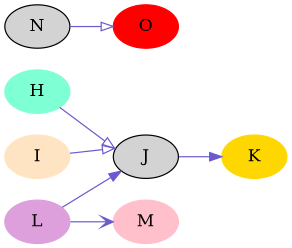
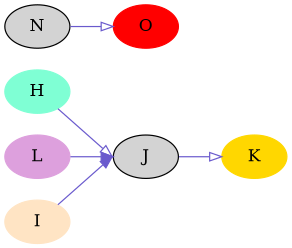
edge "I" -> "J": arrowhead onormal -> normal
edge "J" -> "K": arrowhead normal -> onormal
node "M": removed
